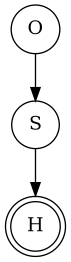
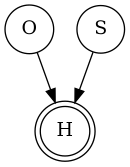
edge "O" -> "S": now "O" -> "H"
